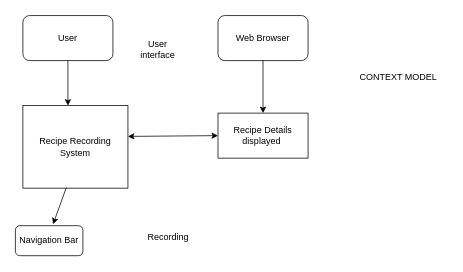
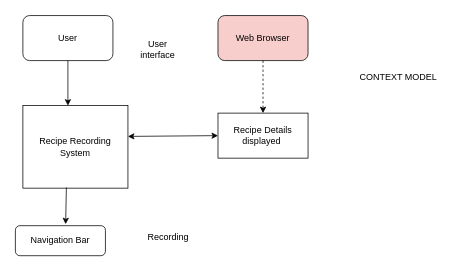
node "Web Browser": fillcolor #ffffff -> #f8cecc
edge "Web Browser" -> "Recipe Details displayed": style solid -> dashed
node "Navigation Bar": size 68x30 -> 90x30
